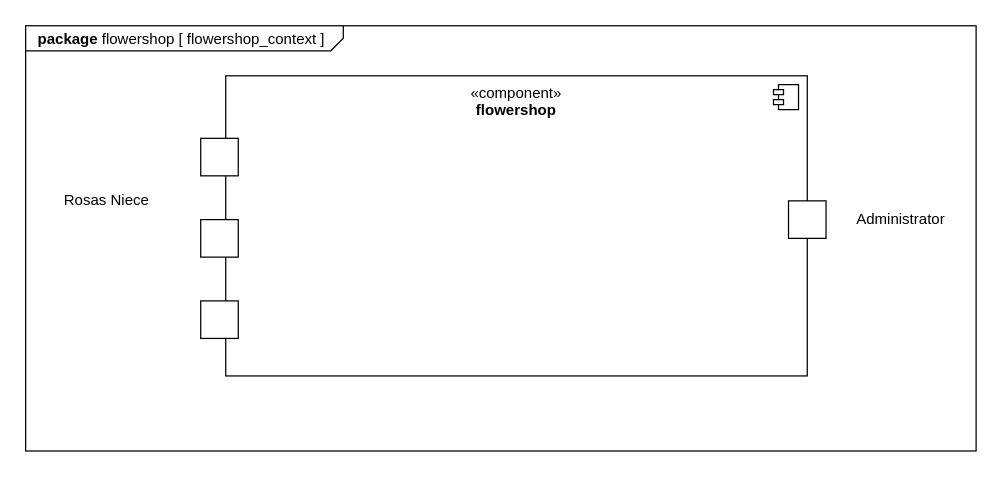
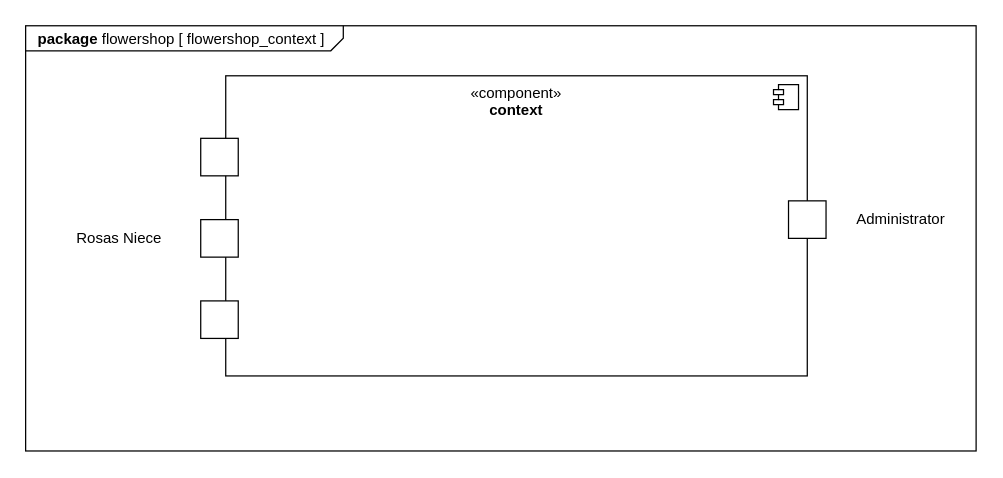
node "«component» flowershop": label "«component» flowershop" -> "«component» context"
node "Rosas Niece": moved (107, 201) -> (119, 238)
